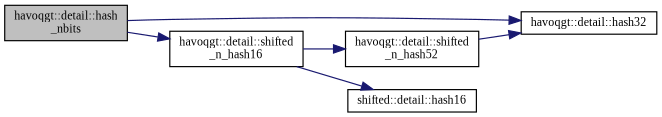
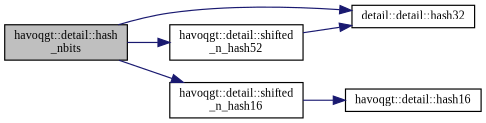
node "havoqgt::detail::hash32": label "havoqgt::detail::hash32" -> "detail::detail::hash32"
edge "havoqgt::detail::shifted _n_hash16" -> "havoqgt::detail::shifted _n_hash52": now "havoqgt::detail::hash _nbits" -> "havoqgt::detail::shifted _n_hash52"
node "shifted::detail::hash16": label "shifted::detail::hash16" -> "havoqgt::detail::hash16"
